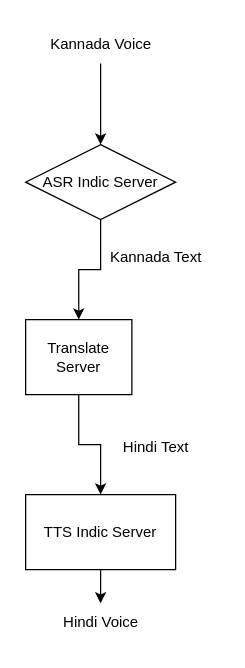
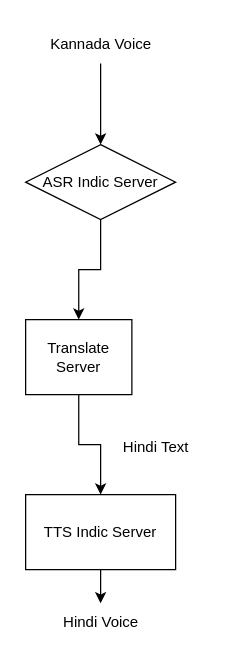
node "Kannada Text": removed
